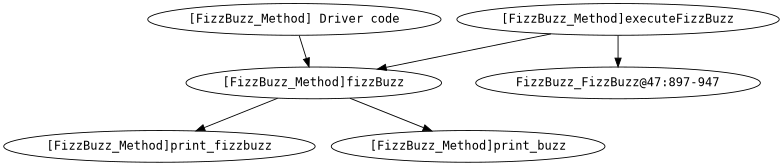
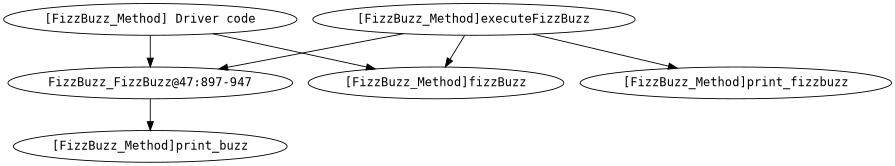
edge "[FizzBuzz_Method] Driver code" -> "FizzBuzz_FizzBuzz@47:897-947": added
edge "[FizzBuzz_Method]fizzBuzz" -> "[FizzBuzz_Method]print_fizzbuzz": now "[FizzBuzz_Method]executeFizzBuzz" -> "[FizzBuzz_Method]print_fizzbuzz"
edge "[FizzBuzz_Method]fizzBuzz" -> "[FizzBuzz_Method]print_buzz": now "FizzBuzz_FizzBuzz@47:897-947" -> "[FizzBuzz_Method]print_buzz"
